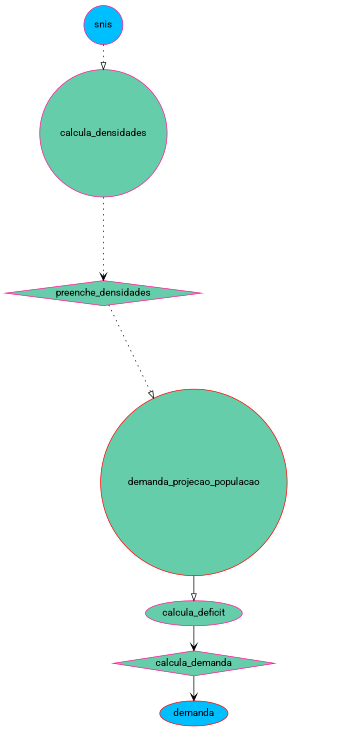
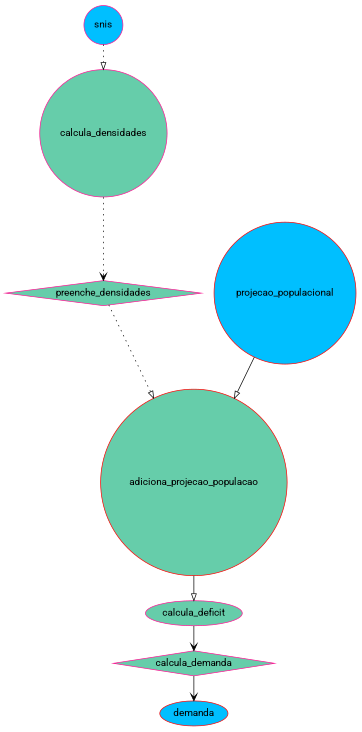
node "projecao_populacional": added
node "demanda_projecao_populacao": label "demanda_projecao_populacao" -> "adiciona_projecao_populacao"
